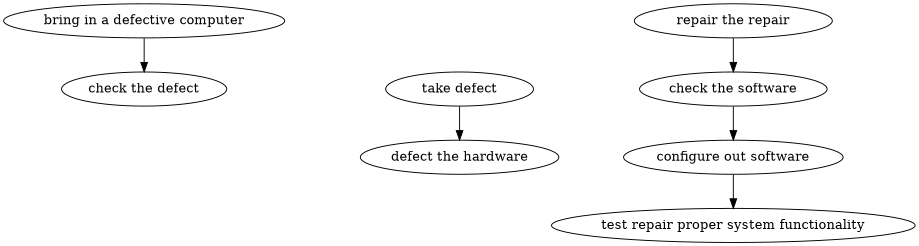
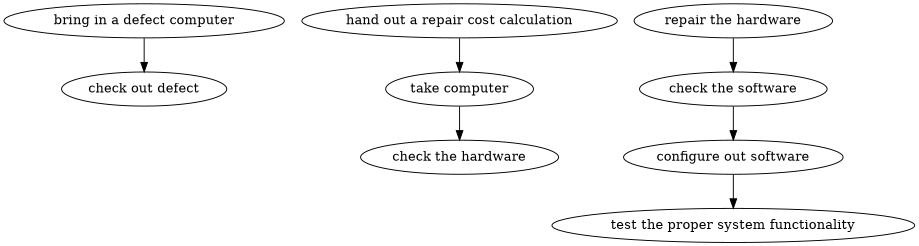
node "bring in a defective computer": label "bring in a defective computer" -> "bring in a defect computer"
node "hand out a repair cost calculation": added
node "repair the repair": label "repair the repair" -> "repair the hardware"
node "check the defect": label "check the defect" -> "check out defect"
node "take defect": label "take defect" -> "take computer"
node "defect the hardware": label "defect the hardware" -> "check the hardware"
node "test repair proper system functionality": label "test repair proper system functionality" -> "test the proper system functionality"
